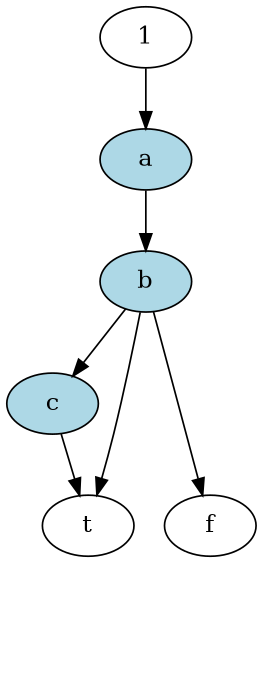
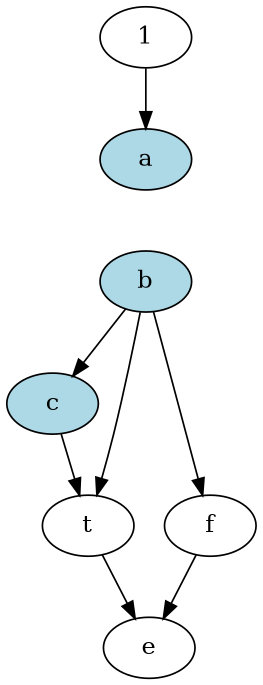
edge "a" -> "b": removed
node "e": added
